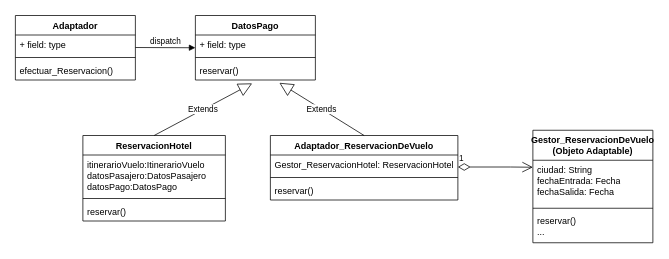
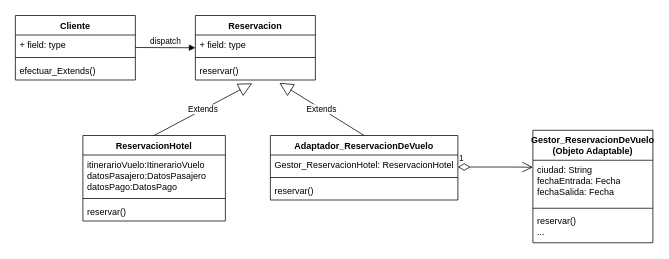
node "Adaptador": label "Adaptador" -> "Cliente"
node "DatosPago": label "DatosPago" -> "Reservacion"
node "efectuar_Reservacion()": label "efectuar_Reservacion()" -> "efectuar_Extends()"
